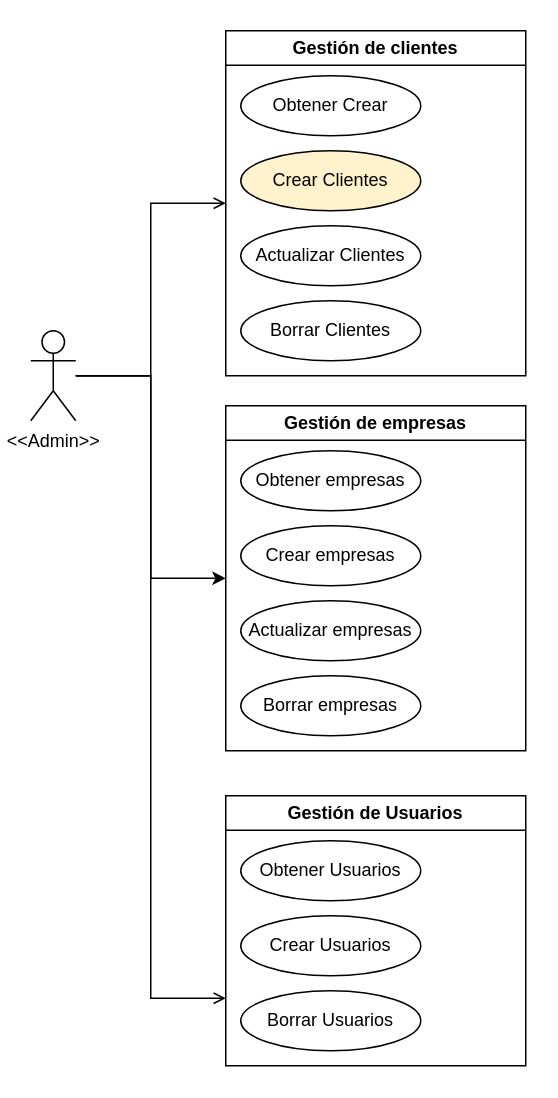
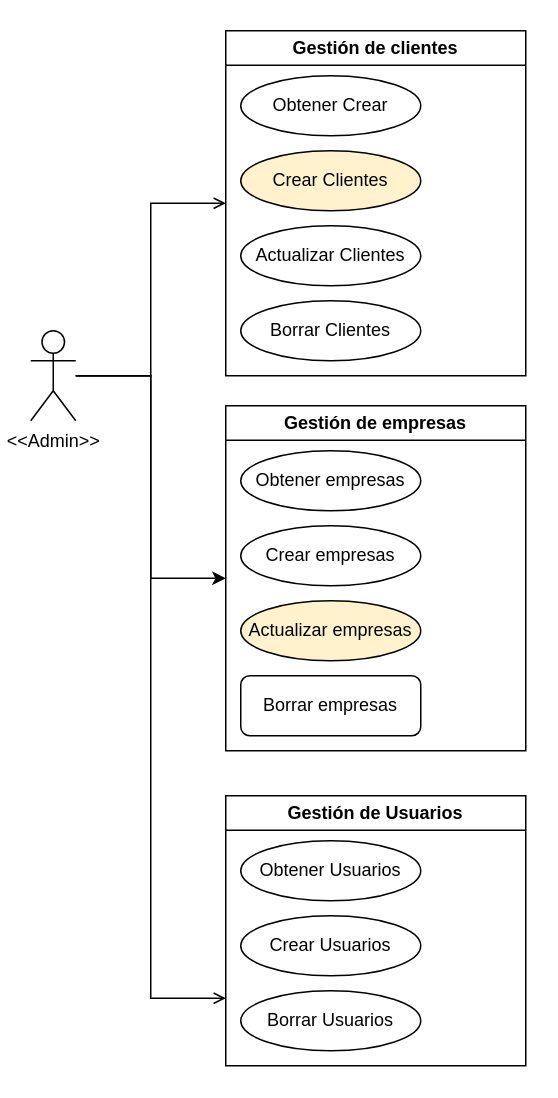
node "Actualizar empresas": fillcolor #ffffff -> #fff2cc
node "Borrar empresas": shape ellipse -> rounded rectangle
